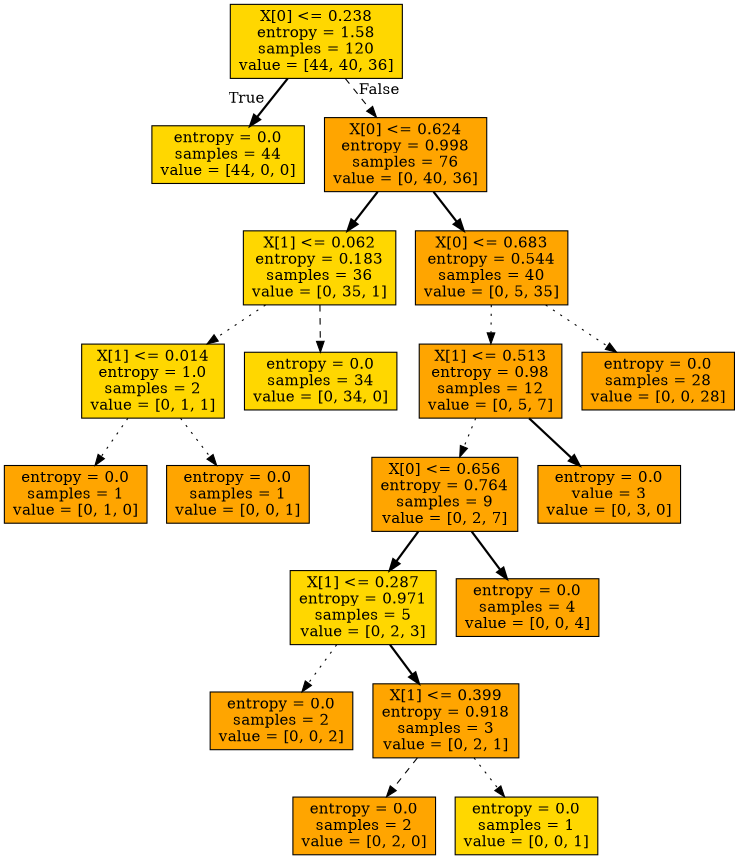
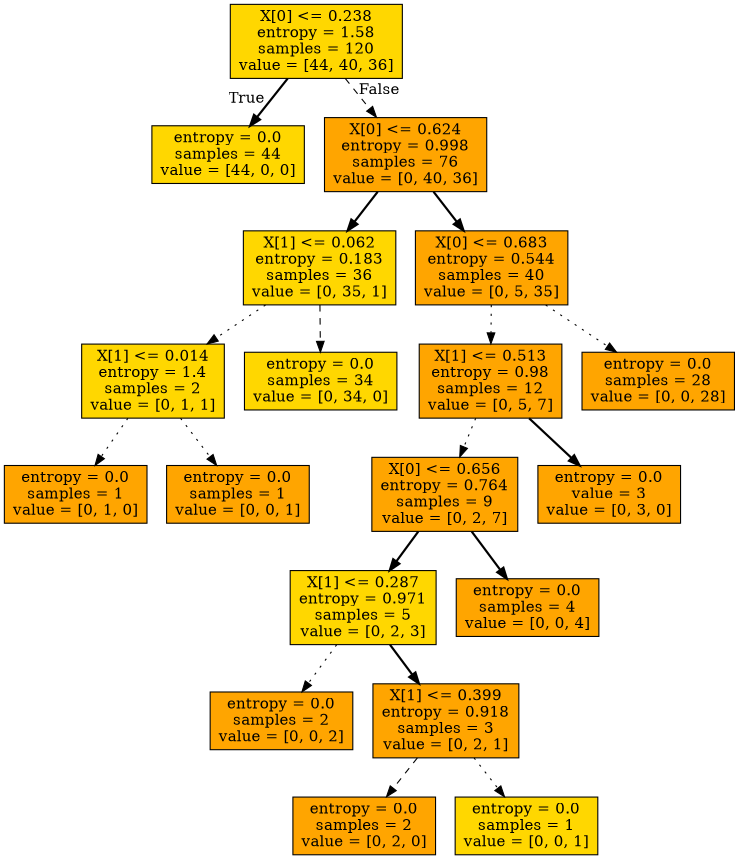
node "X[1] <= 0.014 entropy = 1.0 samples = 2 value = [0, 1, 1]": label "X[1] <= 0.014 entropy = 1.0 samples = 2 value = [0, 1, 1]" -> "X[1] <= 0.014 entropy = 1.4 samples = 2 value = [0, 1, 1]"
